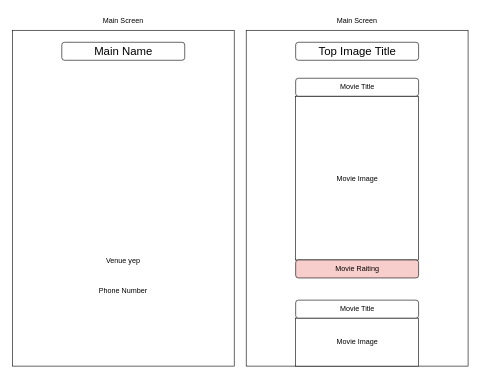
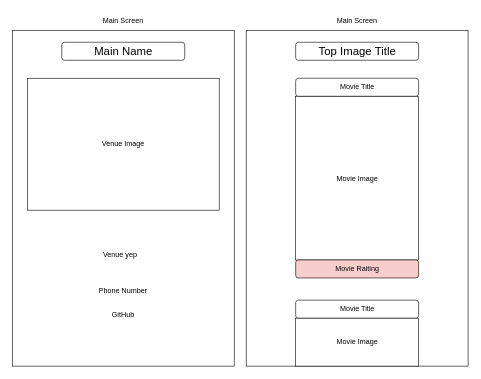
node "Venue Image": added
node "Venue yep": moved (123, 261) -> (120, 255)
node "GitHub": added
